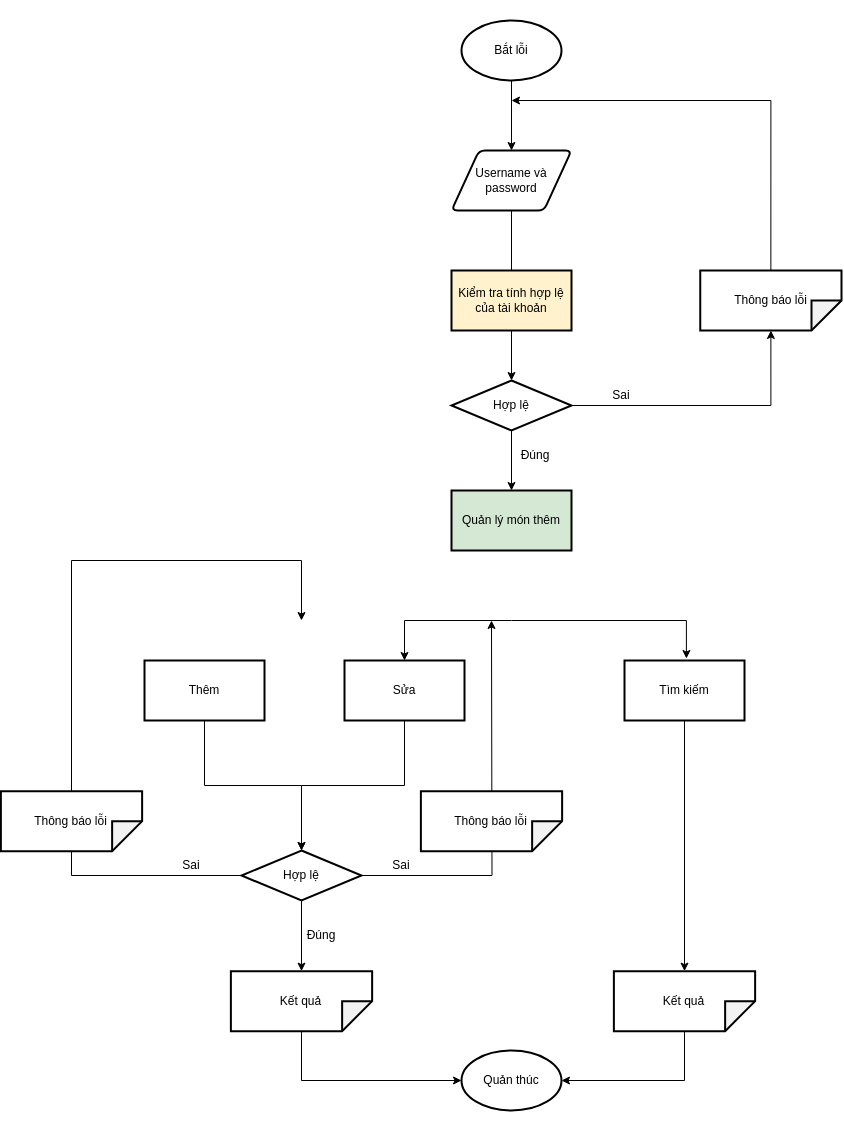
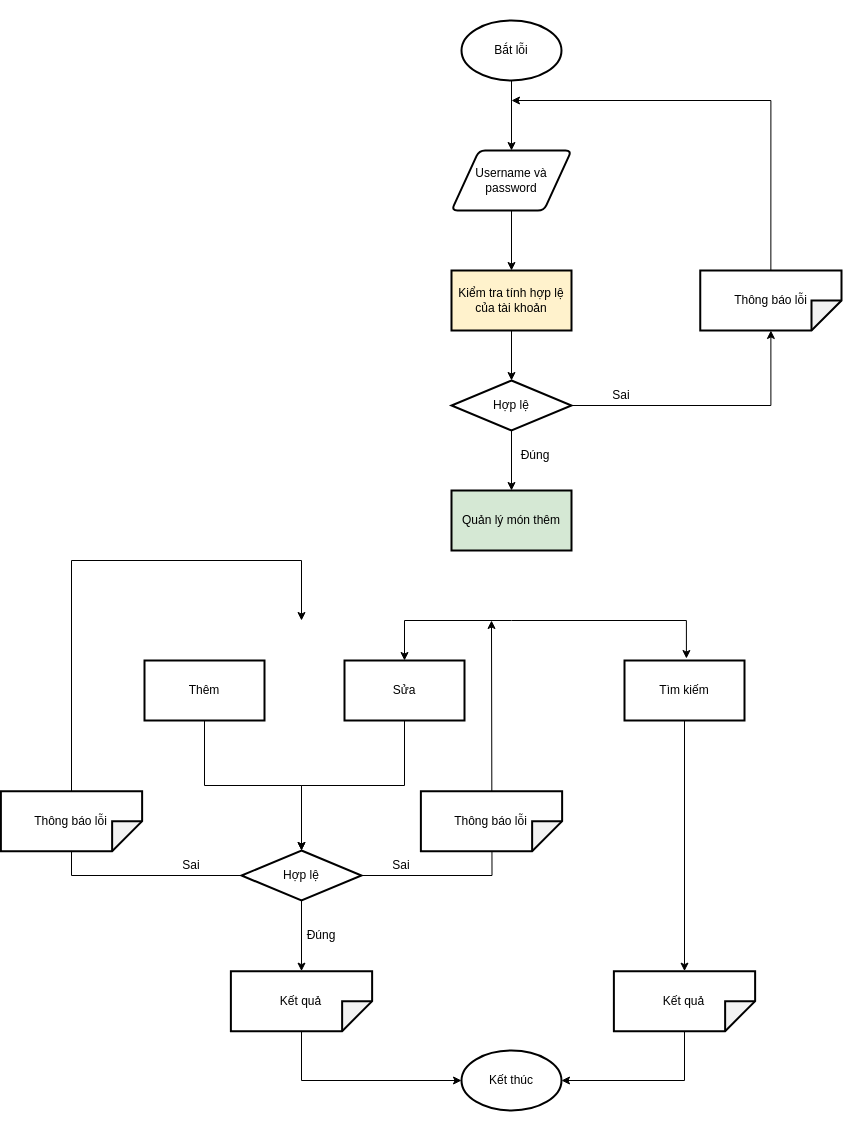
edge "Username và password" -- "Kiểm tra tính hợp lệ của tài khoản": arrowhead none -> classic
node "Quản thúc": label "Quản thúc" -> "Kết thúc"
